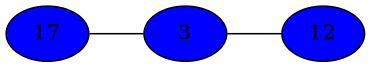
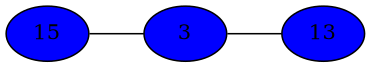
node "17": label "17" -> "15"
node "12": label "12" -> "13"
